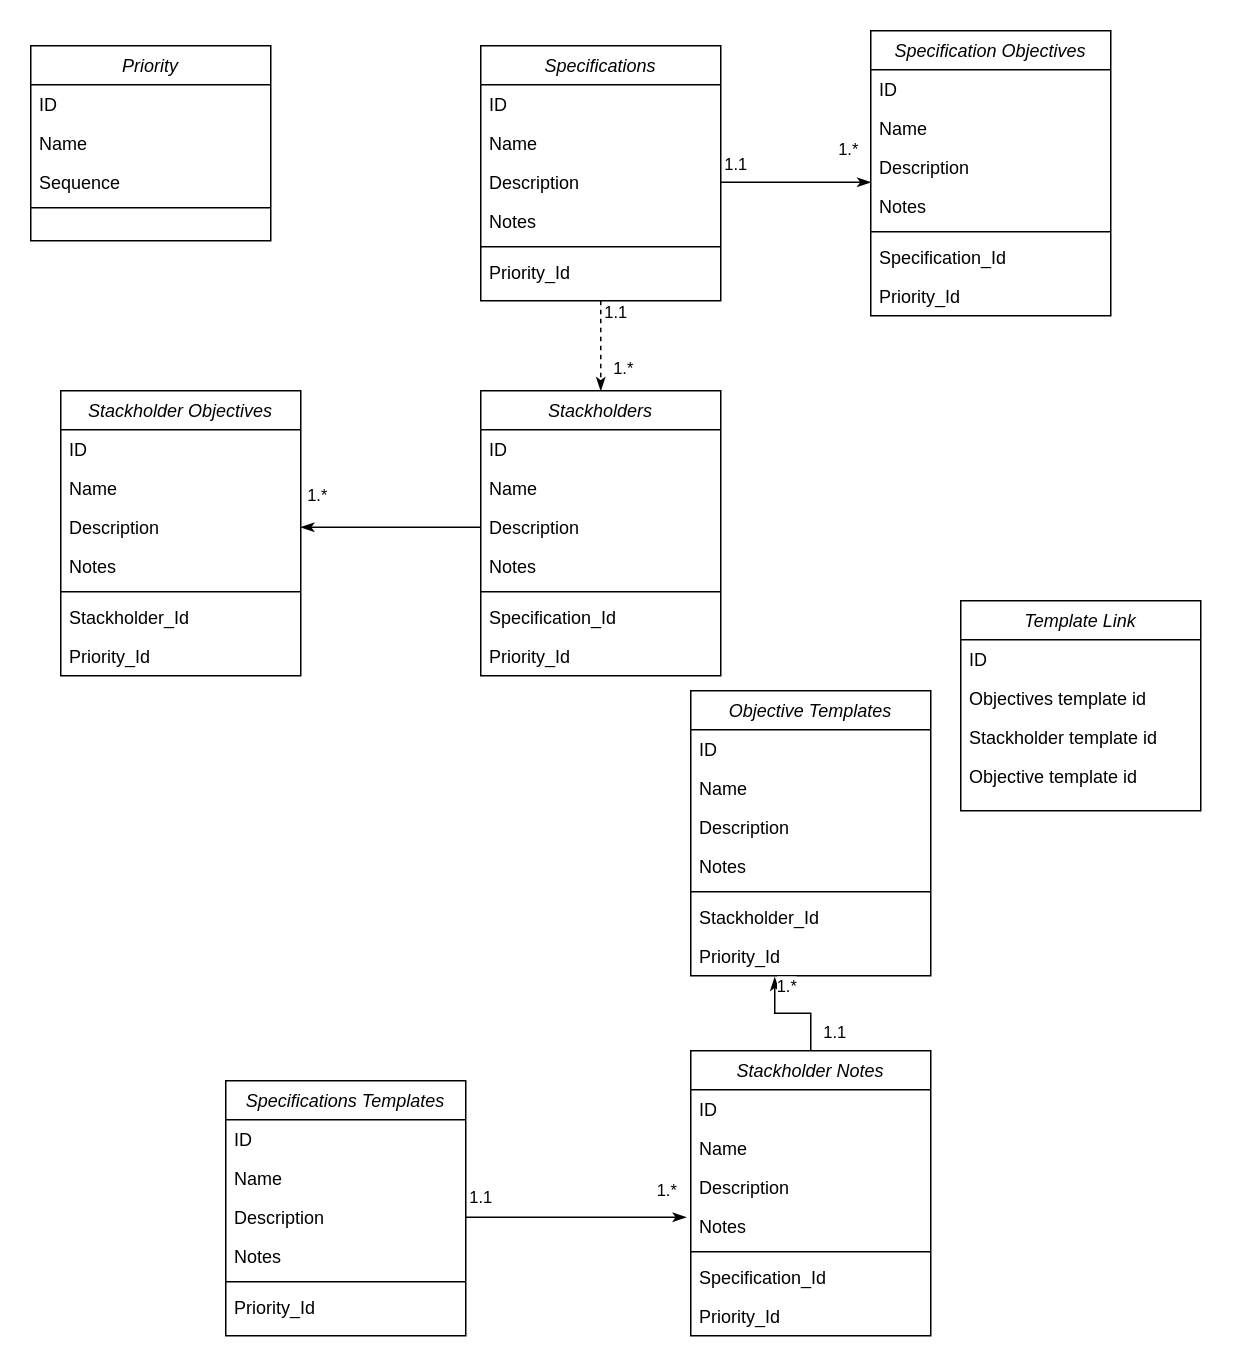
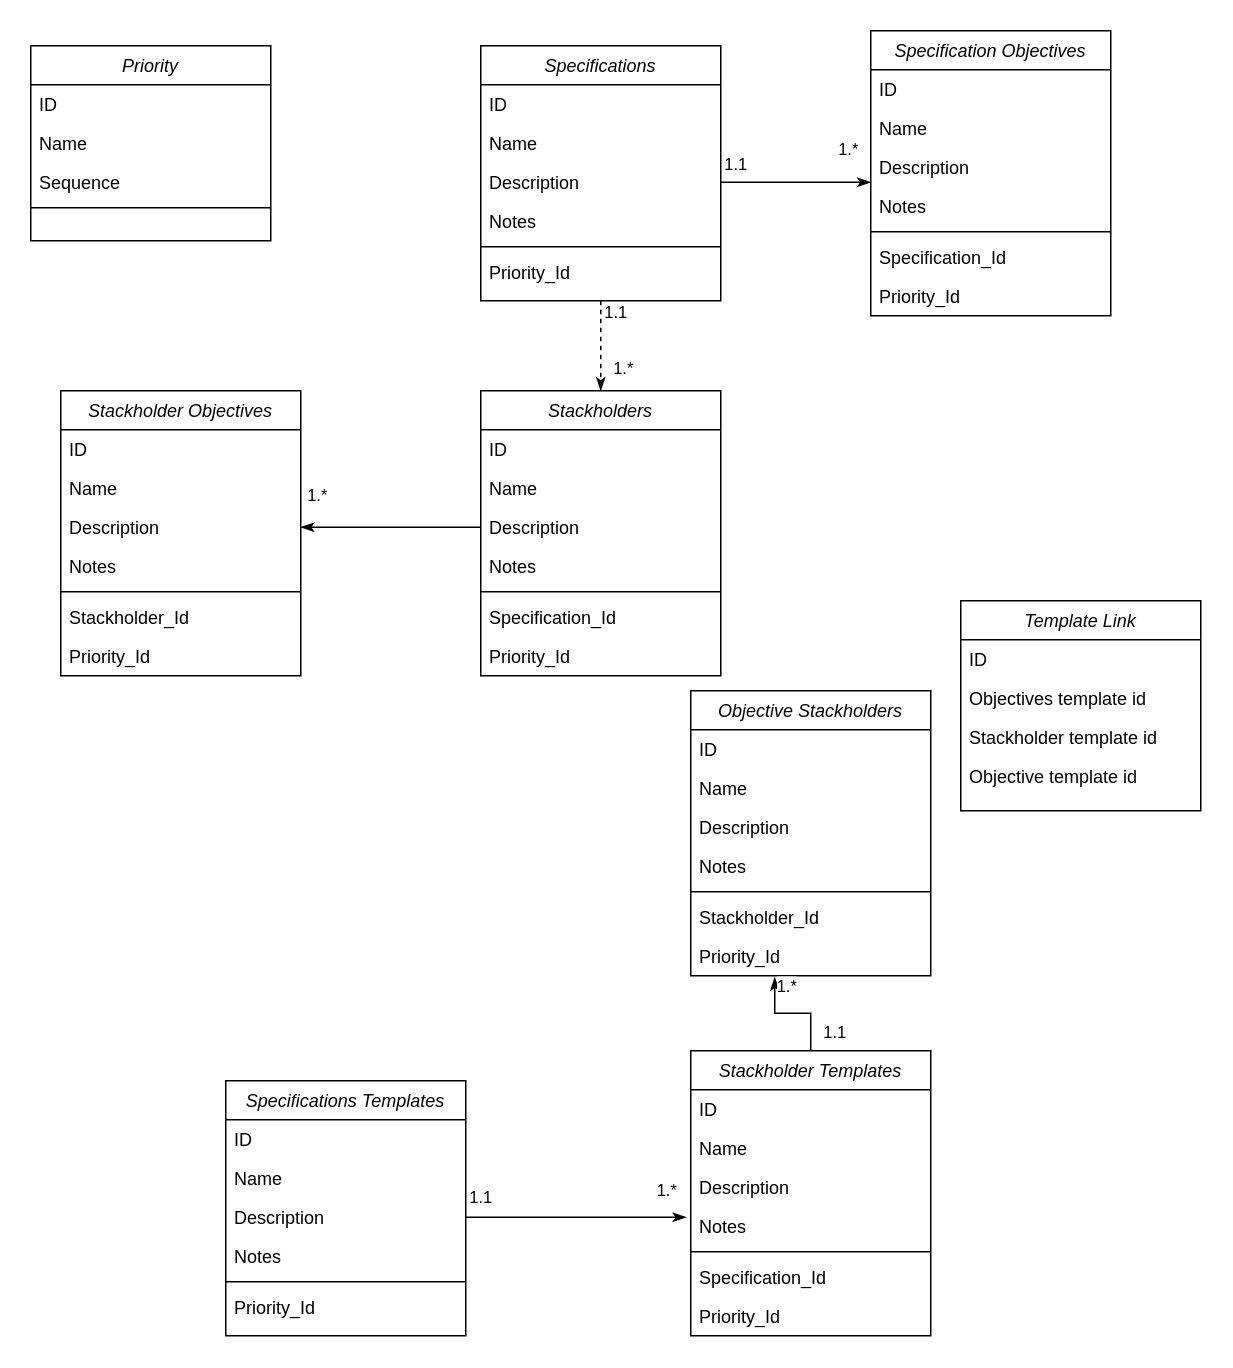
node "Objective Templates": label "Objective Templates" -> "Objective Stackholders"
node "Stackholder Notes": label "Stackholder Notes" -> "Stackholder Templates"
